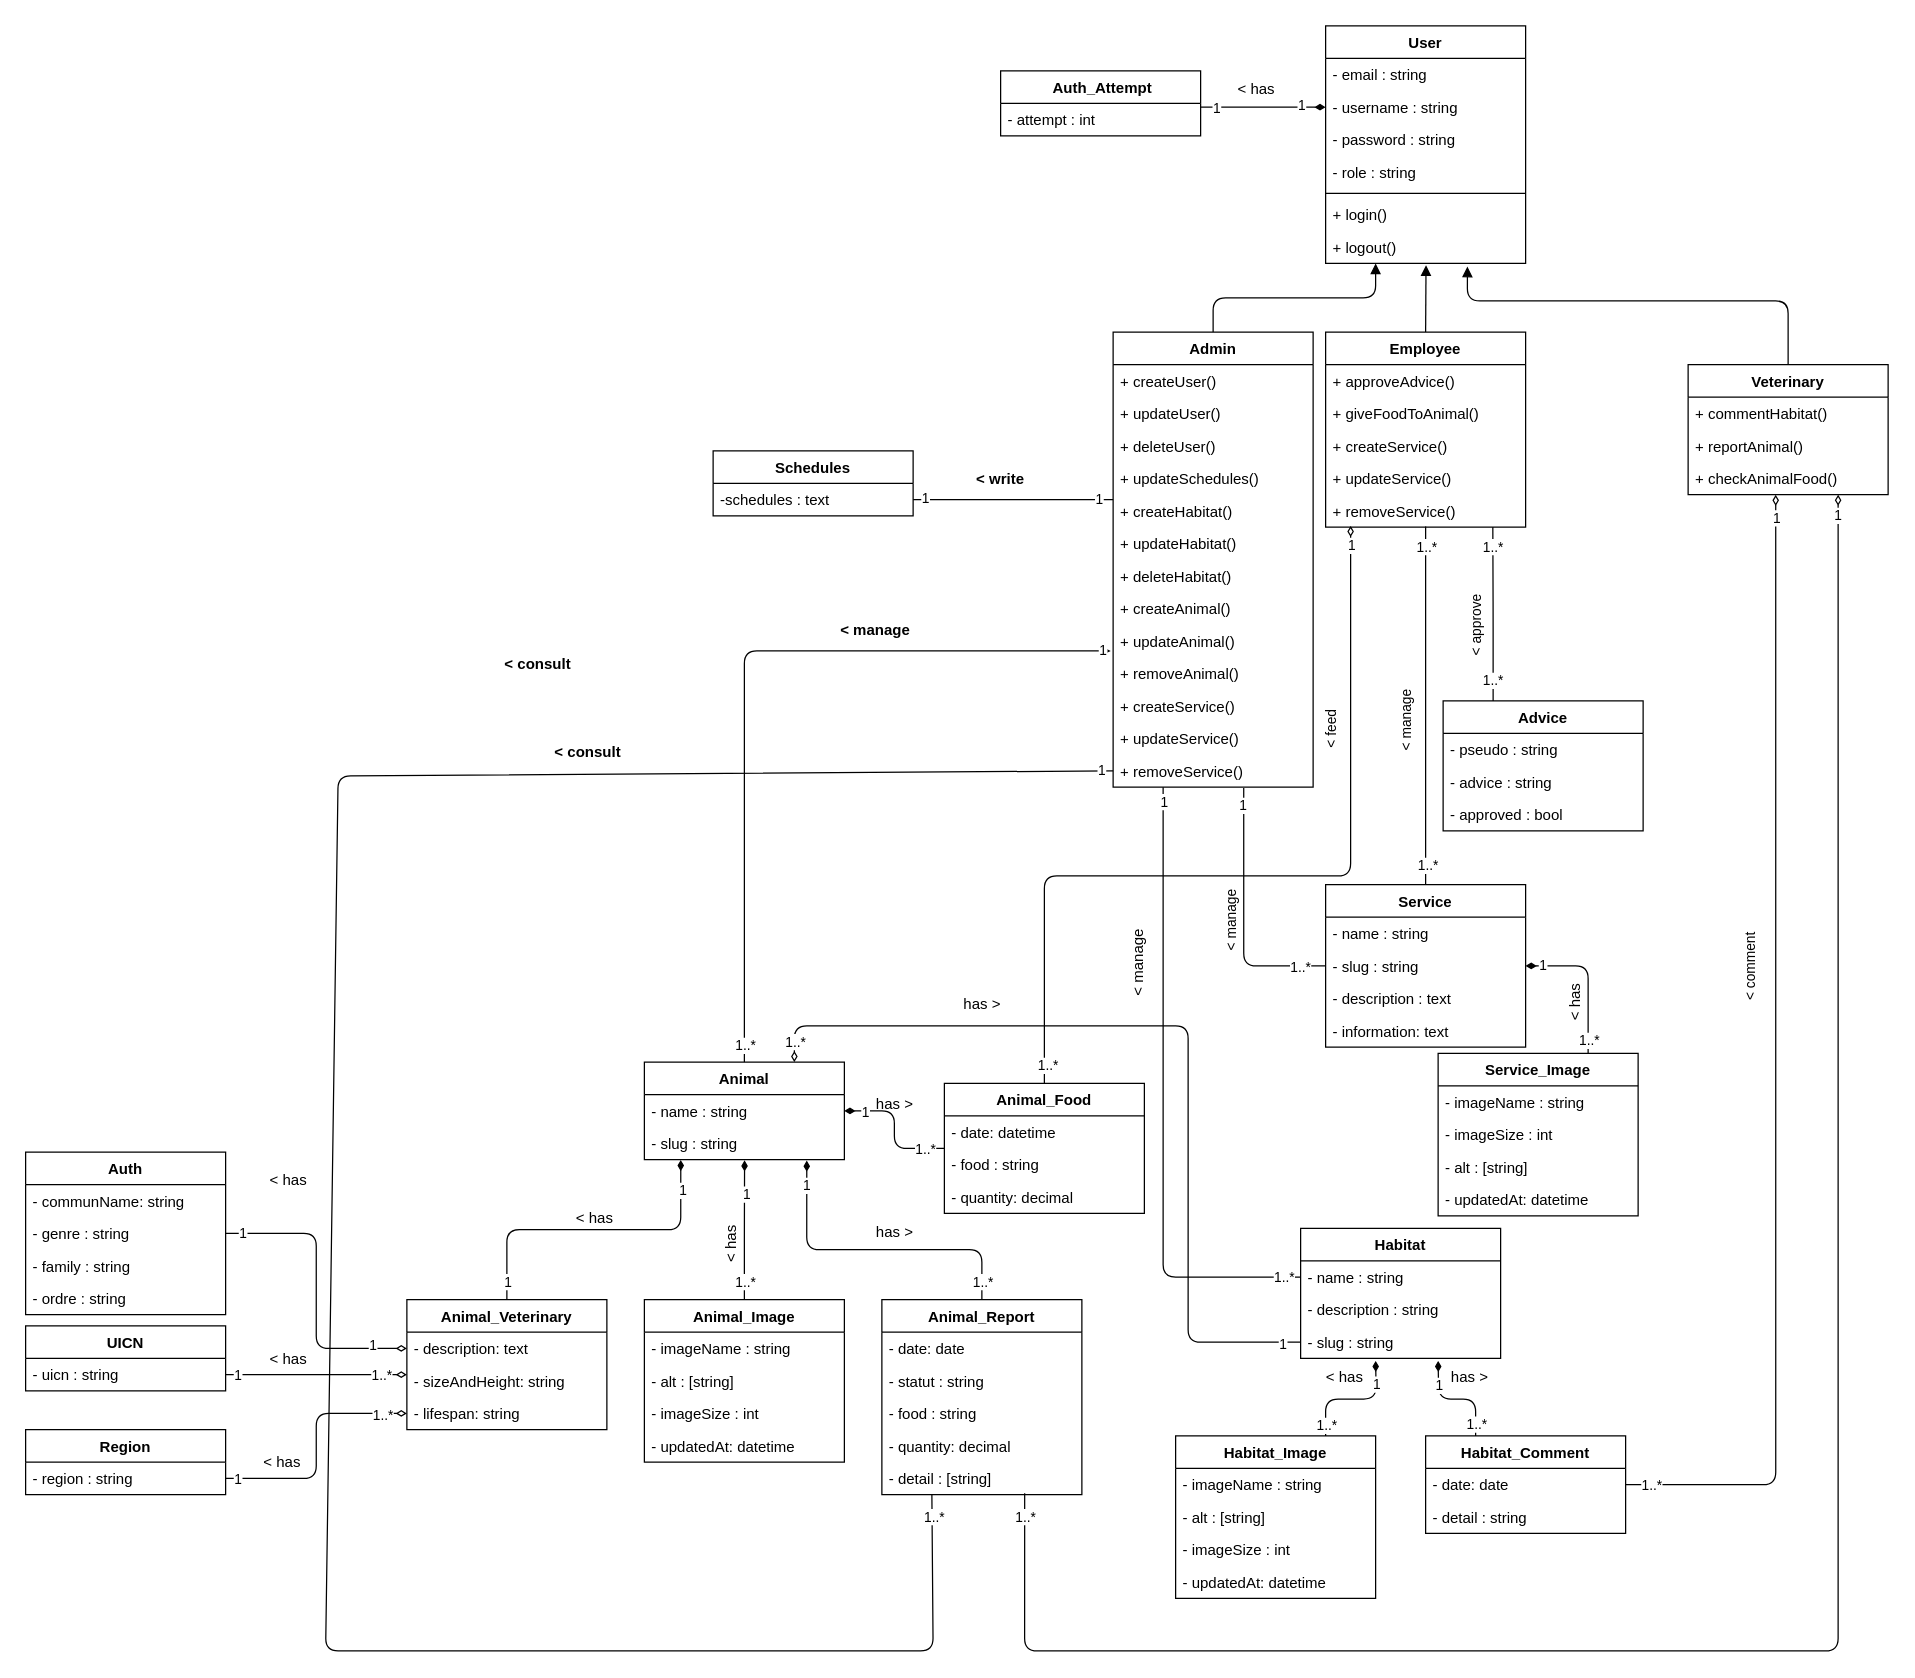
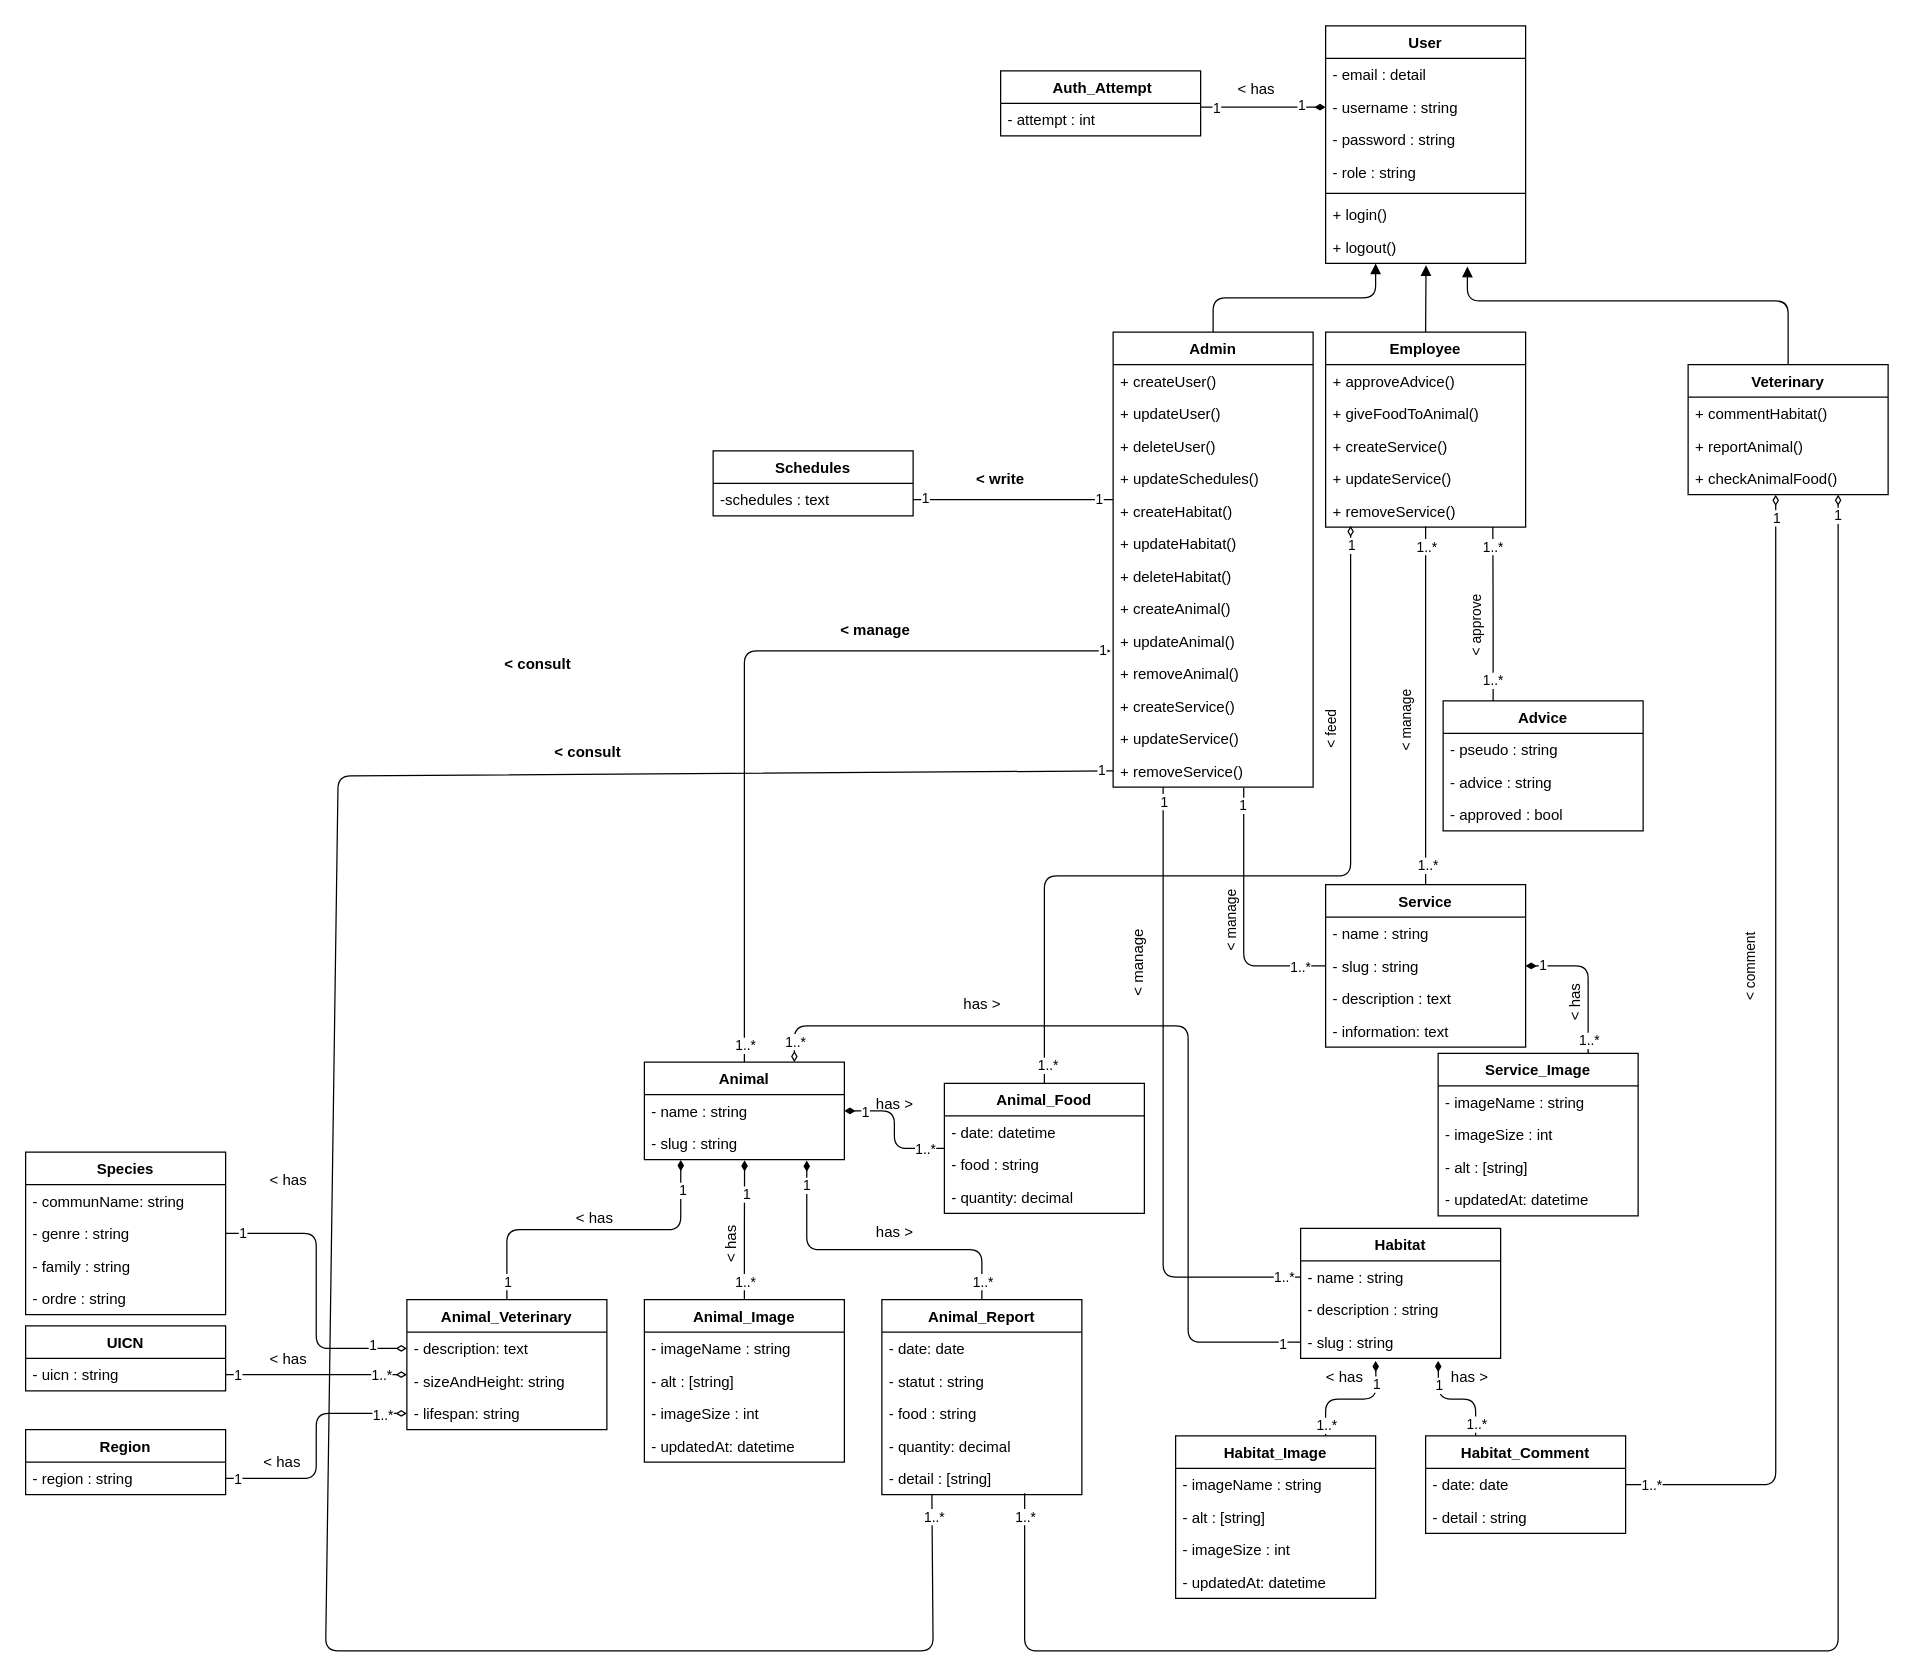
node "- email : string": label "- email : string" -> "- email : detail"
node "Auth": label "Auth" -> "Species"
